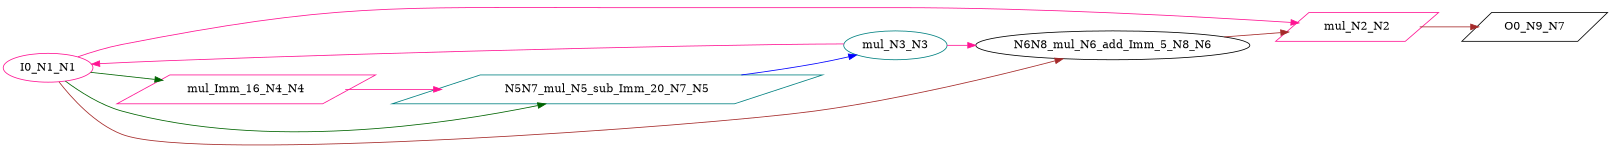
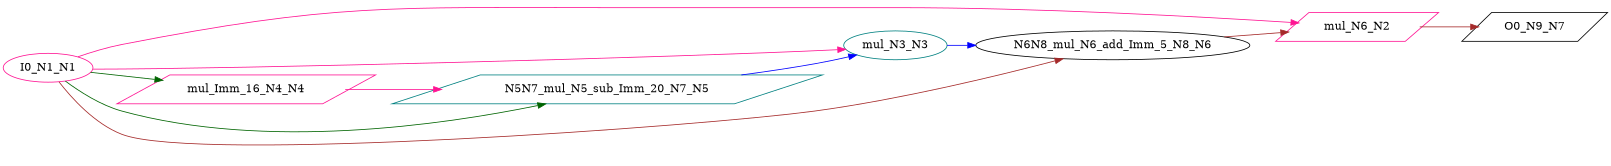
node "mul_N2_N2": label "mul_N2_N2" -> "mul_N6_N2"
edge "mul_N3_N3" -> "N6N8_mul_N6_add_Imm_5_N8_N6": color deeppink -> blue
edge "mul_N3_N3" -> "I0_N1_N1": reversed
